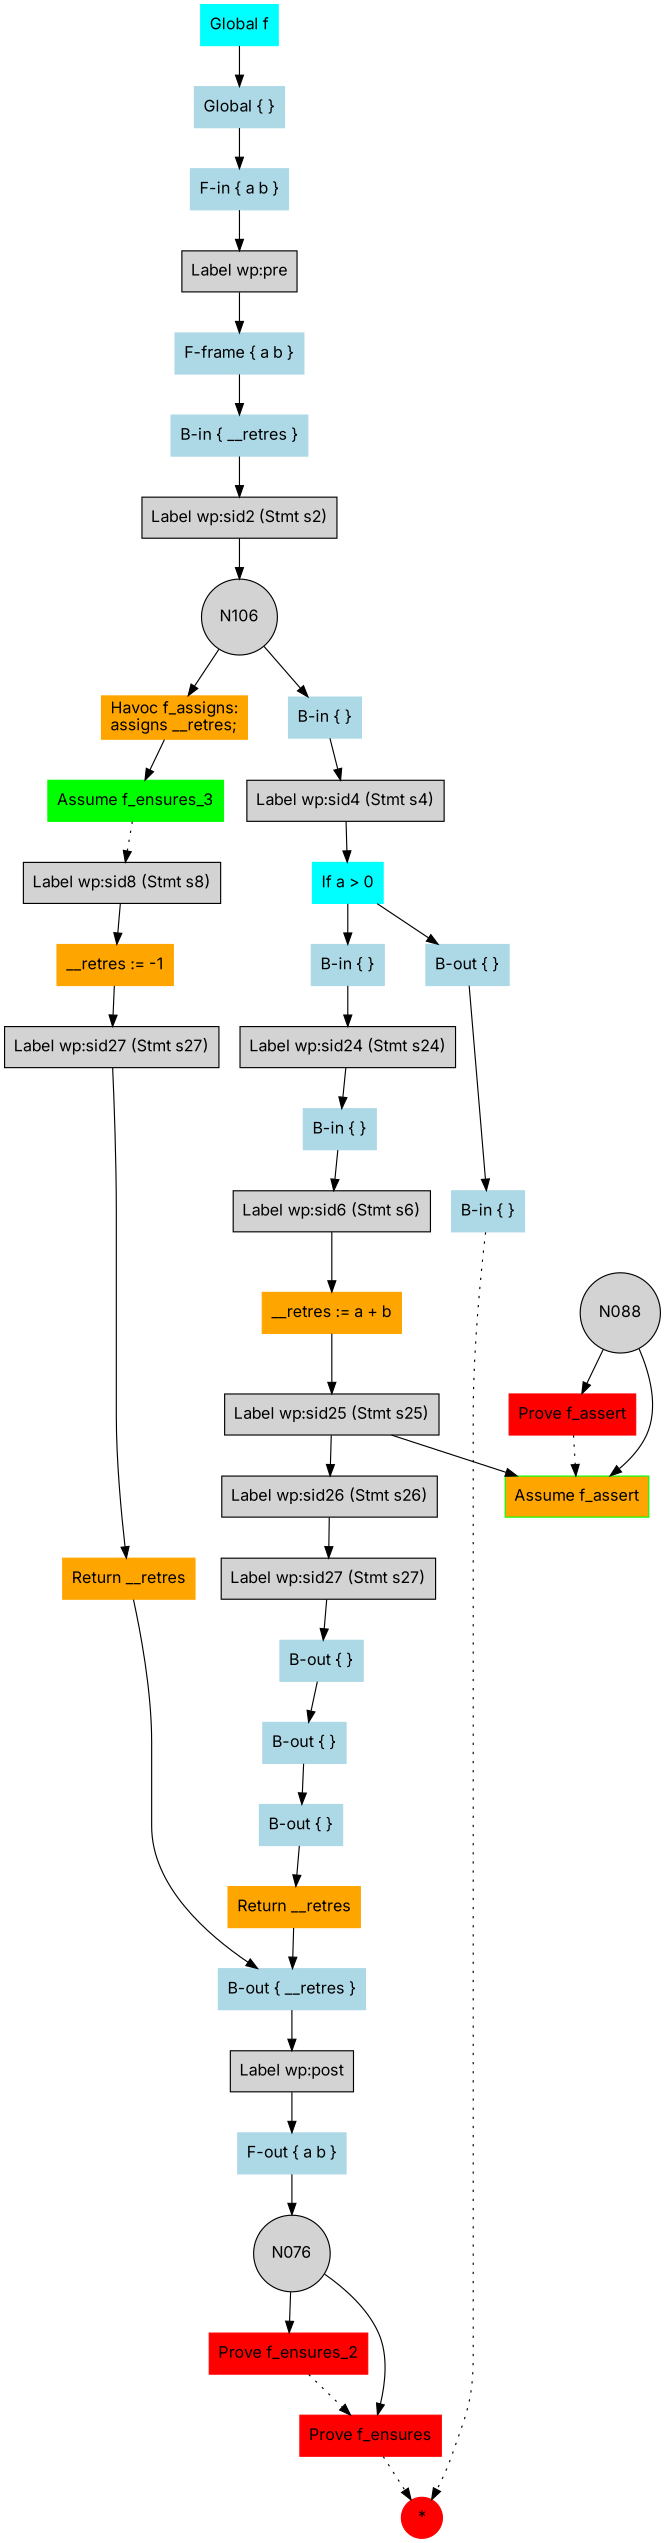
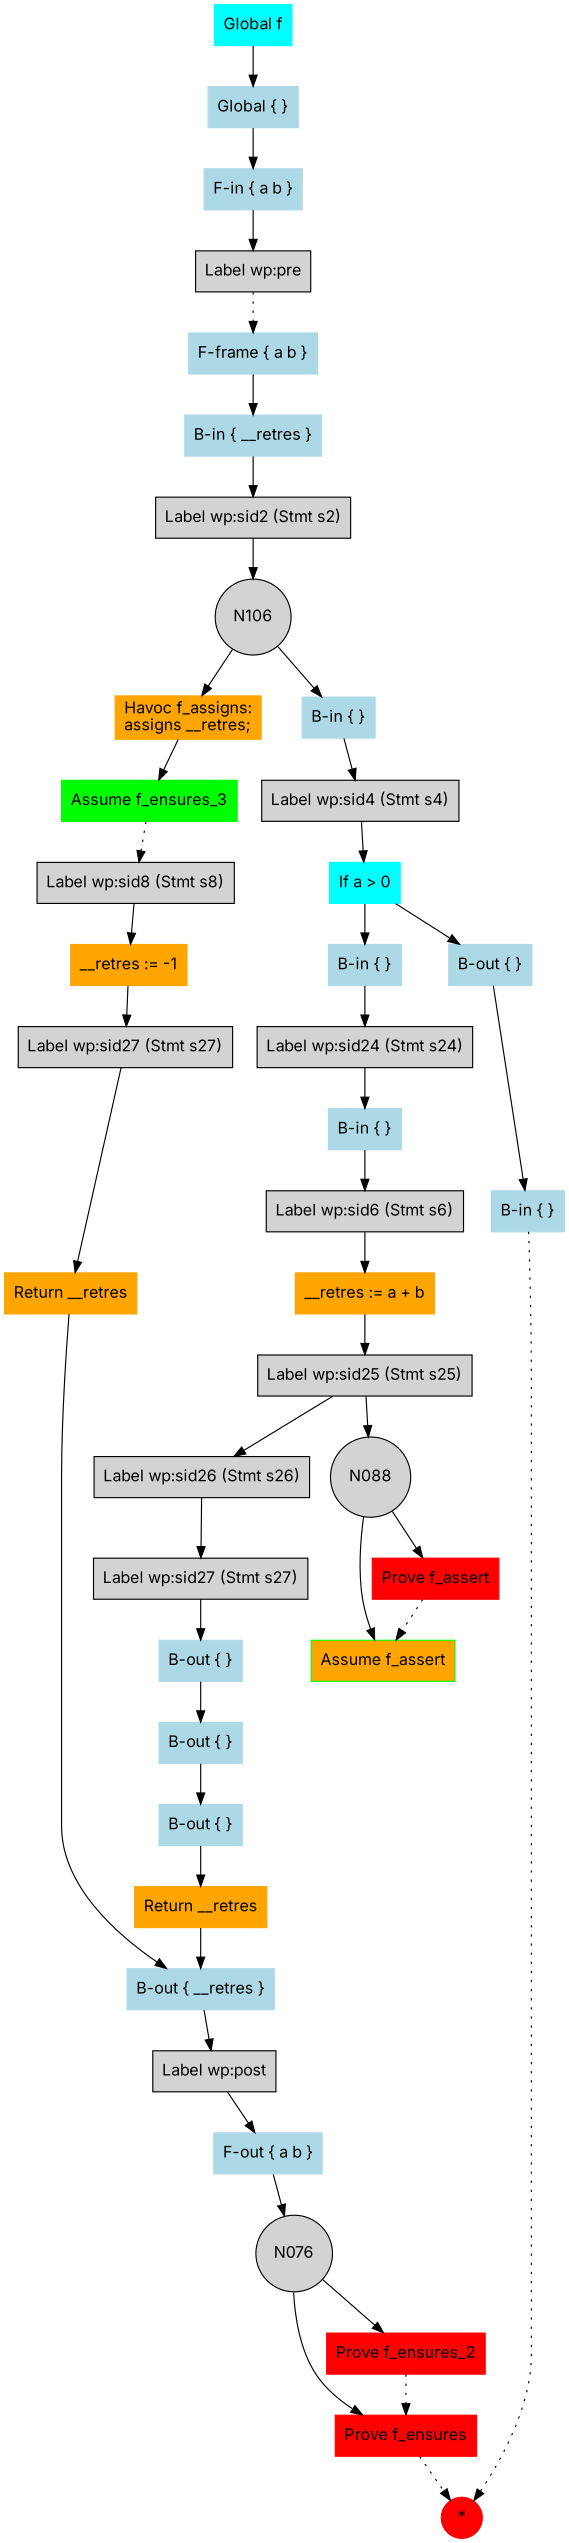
edge "Label wp:pre" -> "F-frame { a b }": style solid -> dotted
edge "Label wp:sid25 (Stmt s25)" -> "Assume f_assert": now "Label wp:sid25 (Stmt s25)" -> "N088"
